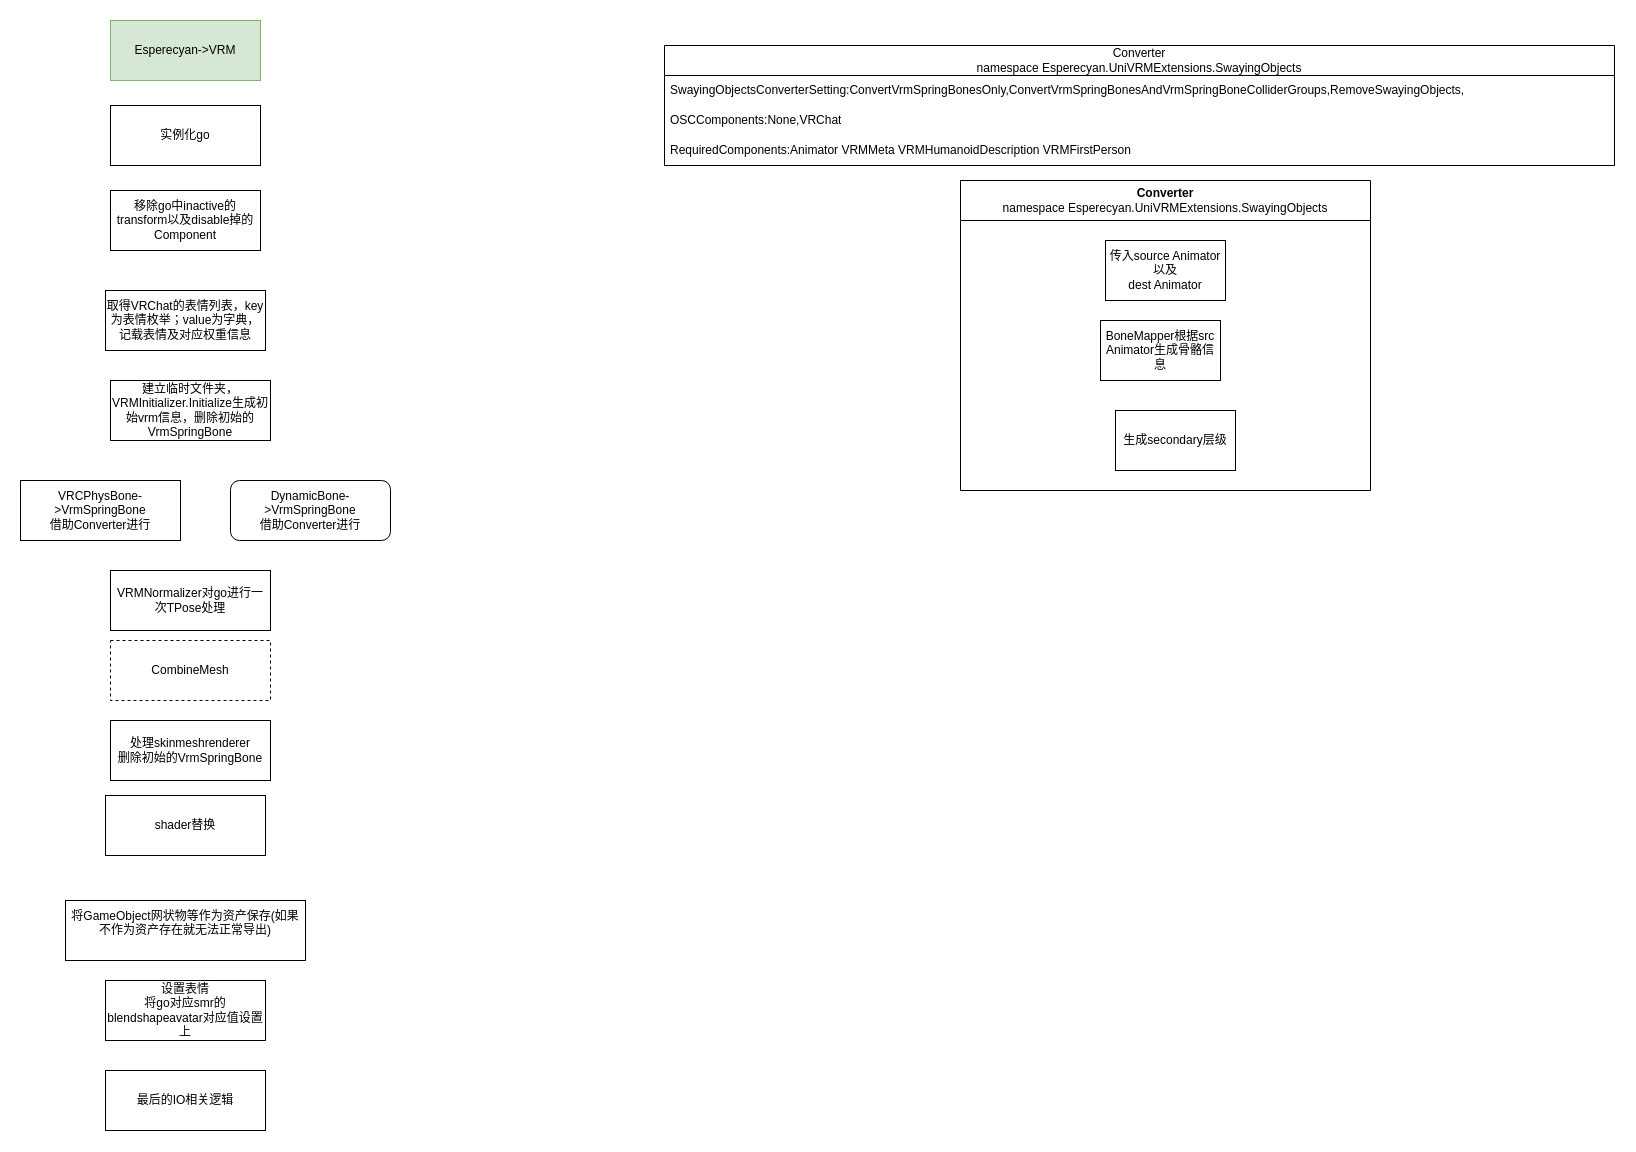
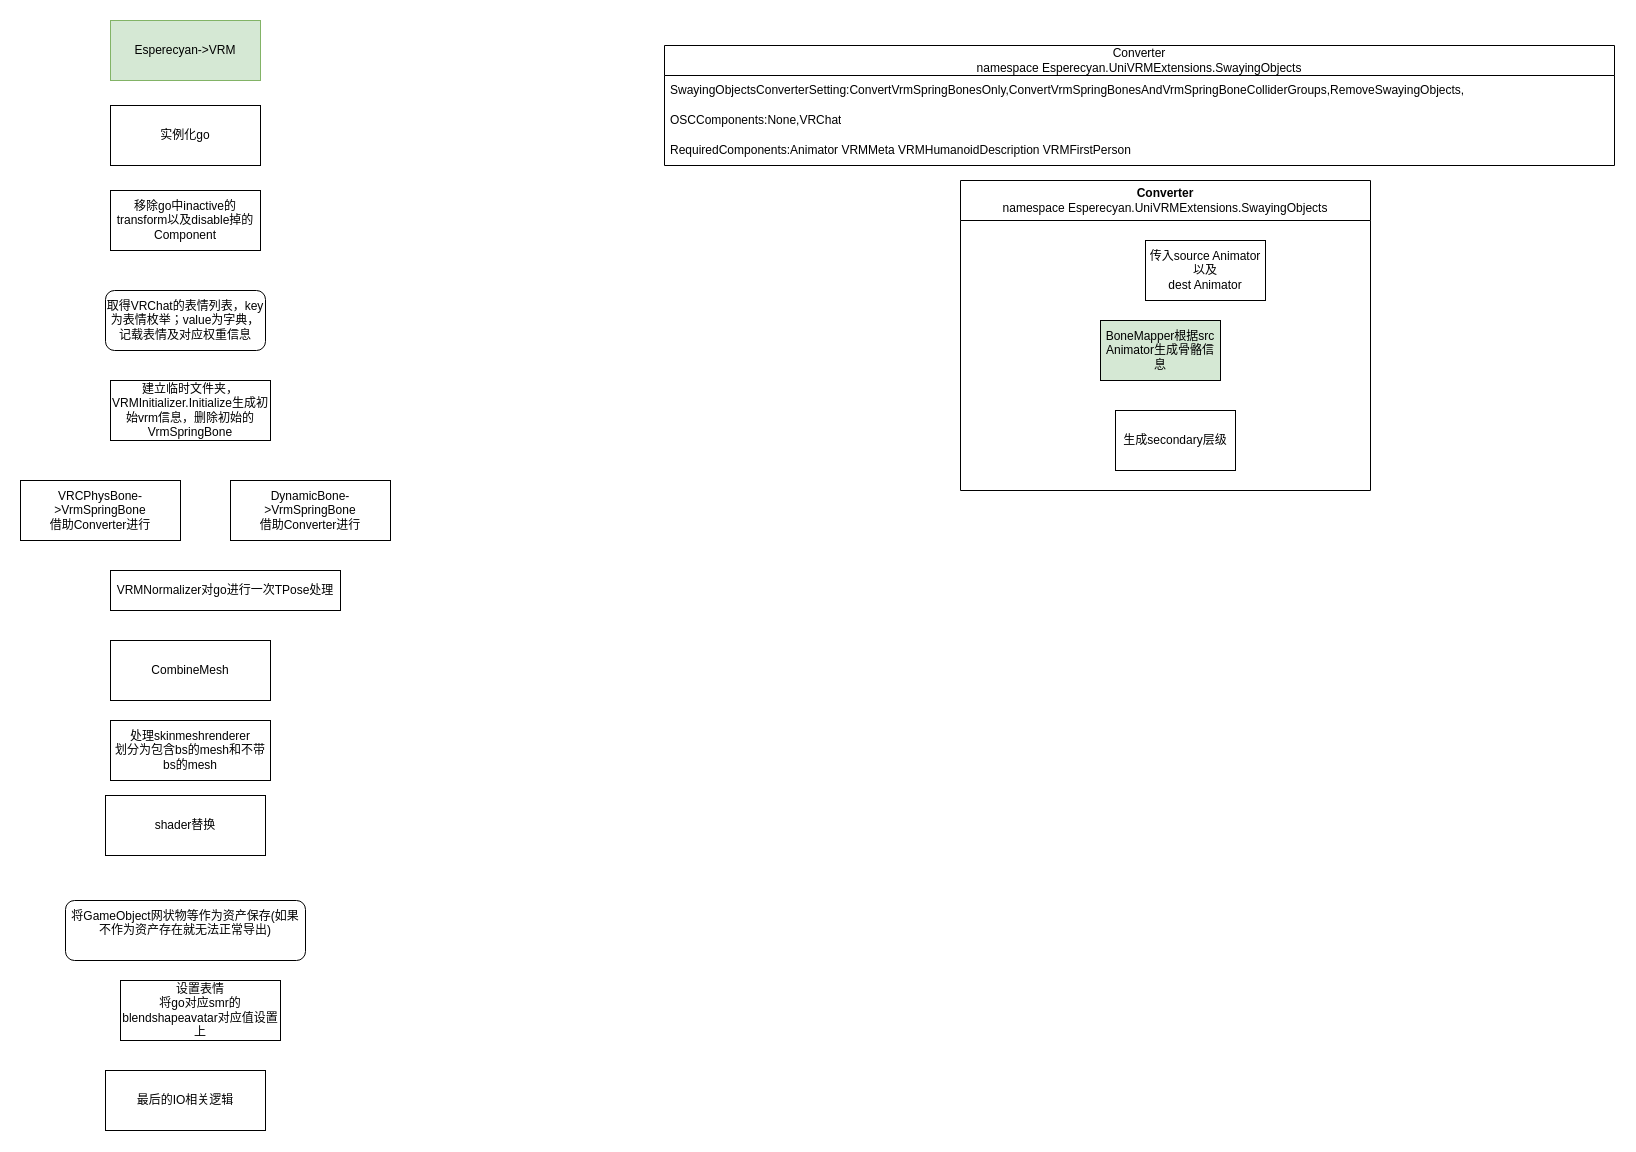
node "传入source Animator 以及 dest Animator": moved (1166, 271) -> (1206, 271)
node "取得VRChat的表情列表，key为表情枚举；value为字典，记载表情及对应权重信息": shape rectangle -> rounded rectangle
node "BoneMapper根据src Animator生成骨骼信息": fillcolor #ffffff -> #d5e8d4
node "DynamicBone->VrmSpringBone 借助Converter进行": shape rounded rectangle -> rectangle
node "VRMNormalizer对go进行一次TPose处理": size 160x60 -> 230x40
node "CombineMesh": style dashed -> solid
node "处理skinmeshrenderer 删除初始的VrmSpringBone": label "处理skinmeshrenderer 删除初始的VrmSpringBone" -> "处理skinmeshrenderer 划分为包含bs的mesh和不带bs的mesh"
node "将GameObject网状物等作为资产保存(如果不作为资产存在就无法正常导出)": shape rectangle -> rounded rectangle
node "设置表情 将go对应smr的blendshapeavatar对应值设置上": moved (186, 1011) -> (201, 1011)
